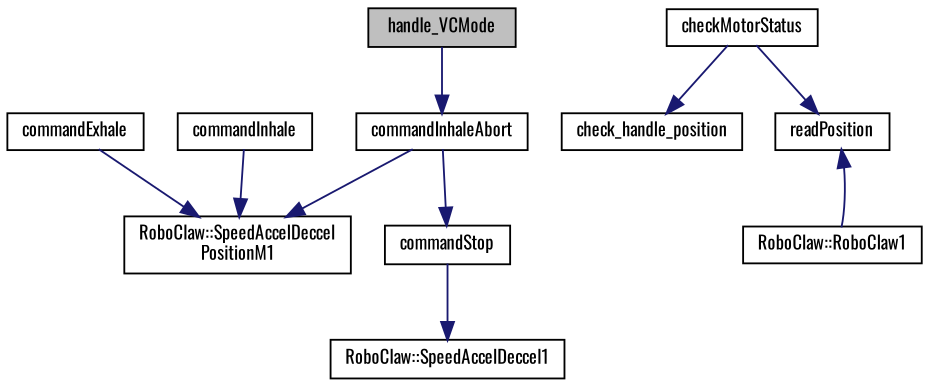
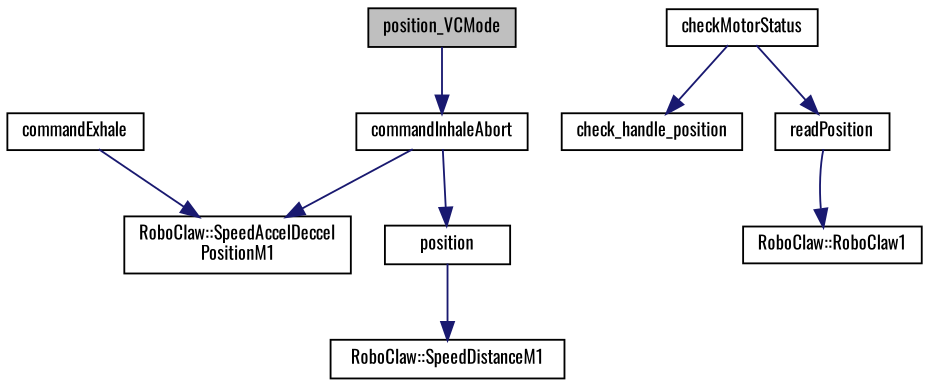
node "handle_VCMode": label "handle_VCMode" -> "position_VCMode"
node "commandInhale": removed
edge "RoboClaw::RoboClaw1" -> "readPosition": reversed
node "commandStop": label "commandStop" -> "position"
node "RoboClaw::SpeedAccelDeccel1": label "RoboClaw::SpeedAccelDeccel1" -> "RoboClaw::SpeedDistanceM1"
